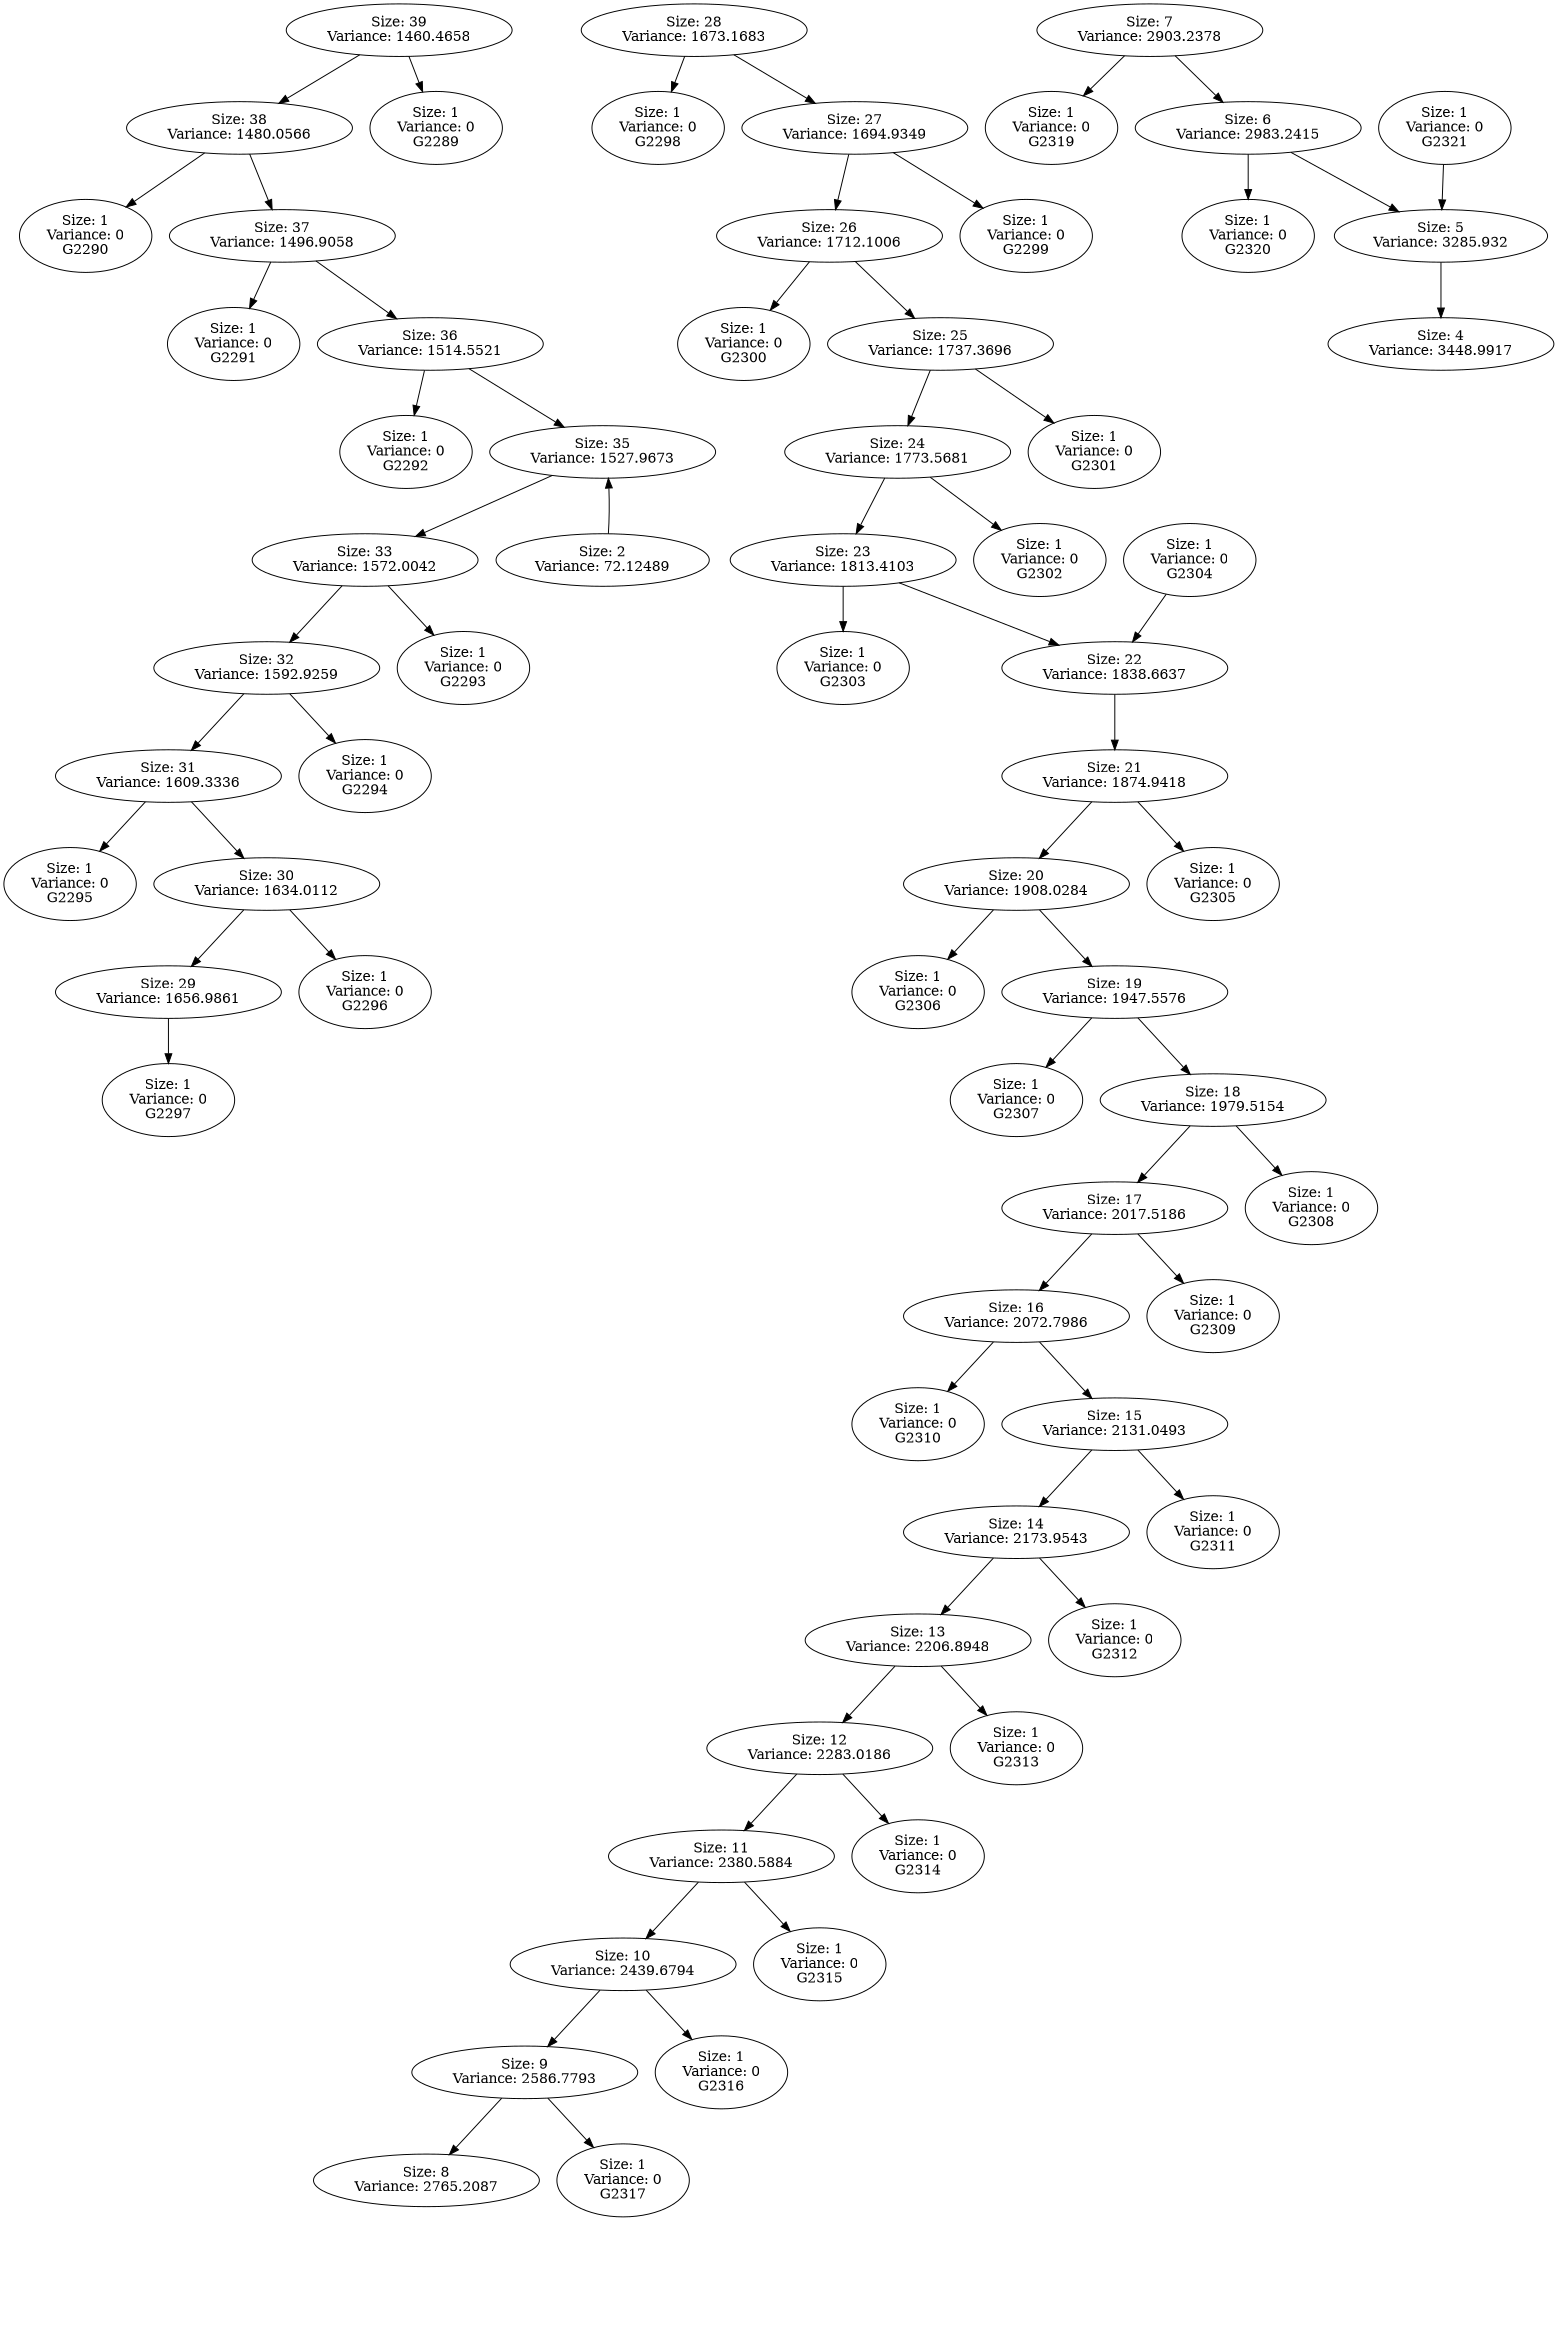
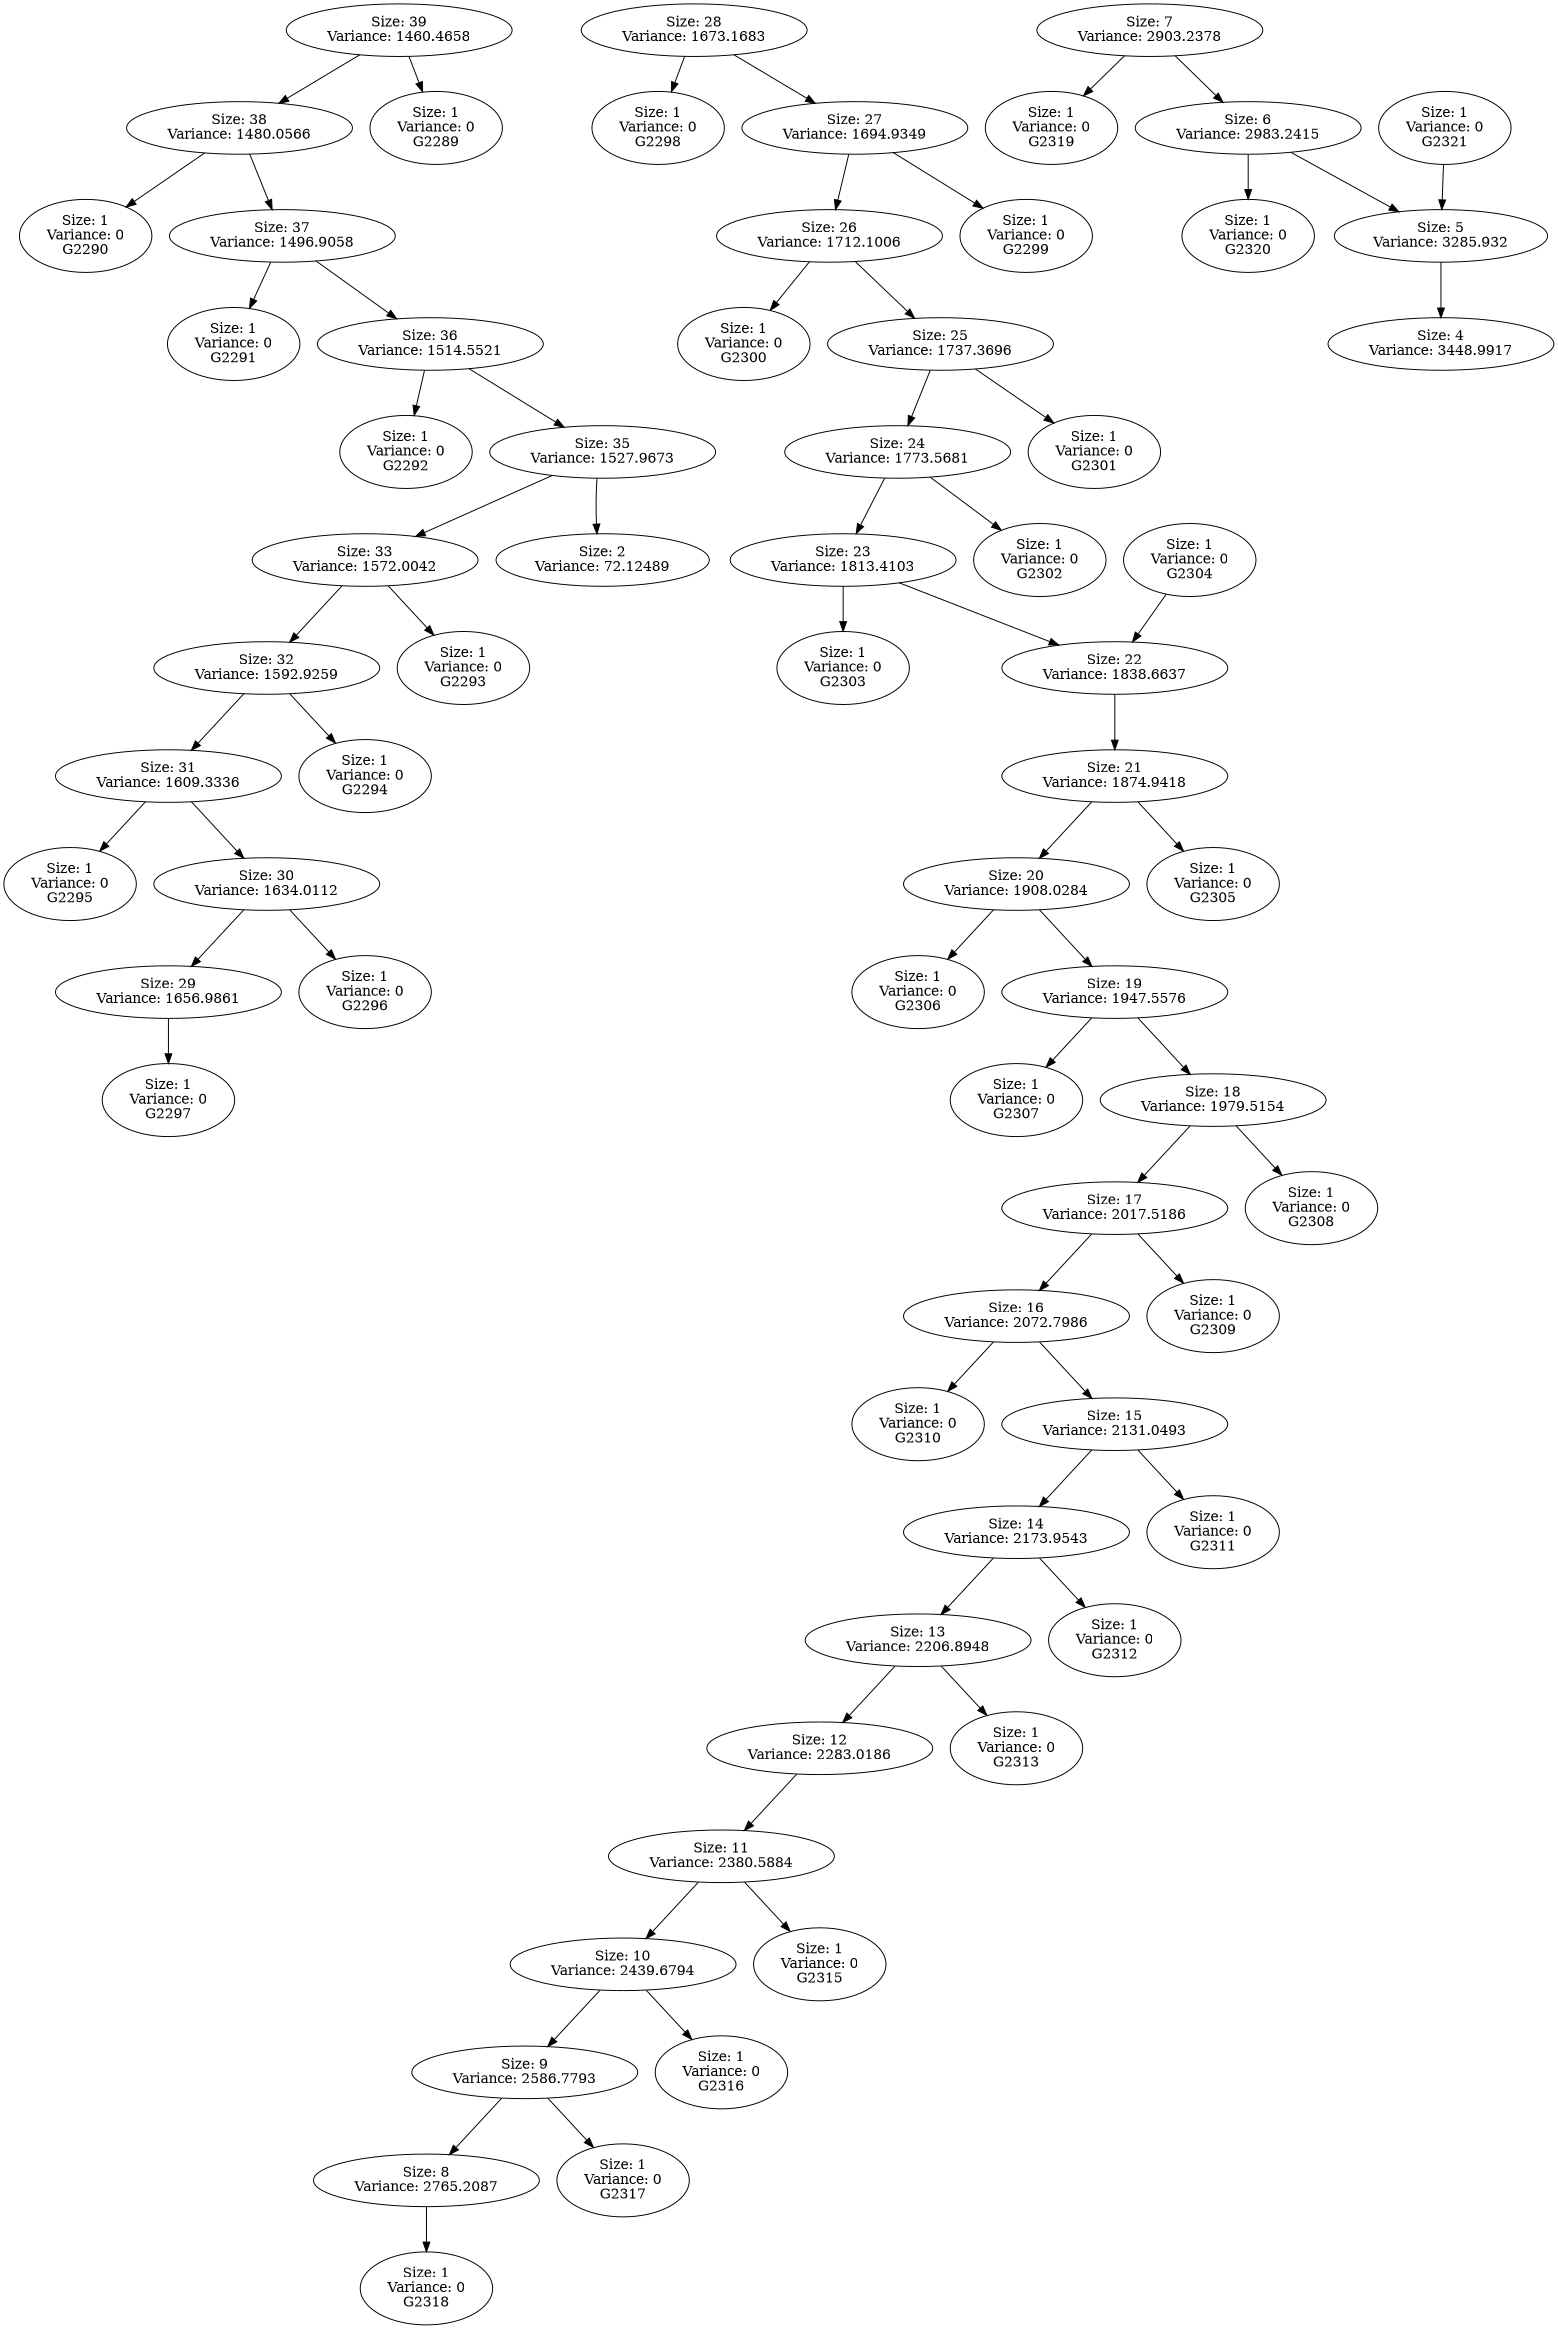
edge "Size: 2 Variance: 72.12489" -> "Size: 35 Variance: 1527.9673": reversed
node "Size: 1 Variance: 0 G2314": removed
node "Size: 1 Variance: 0 G2318": added
